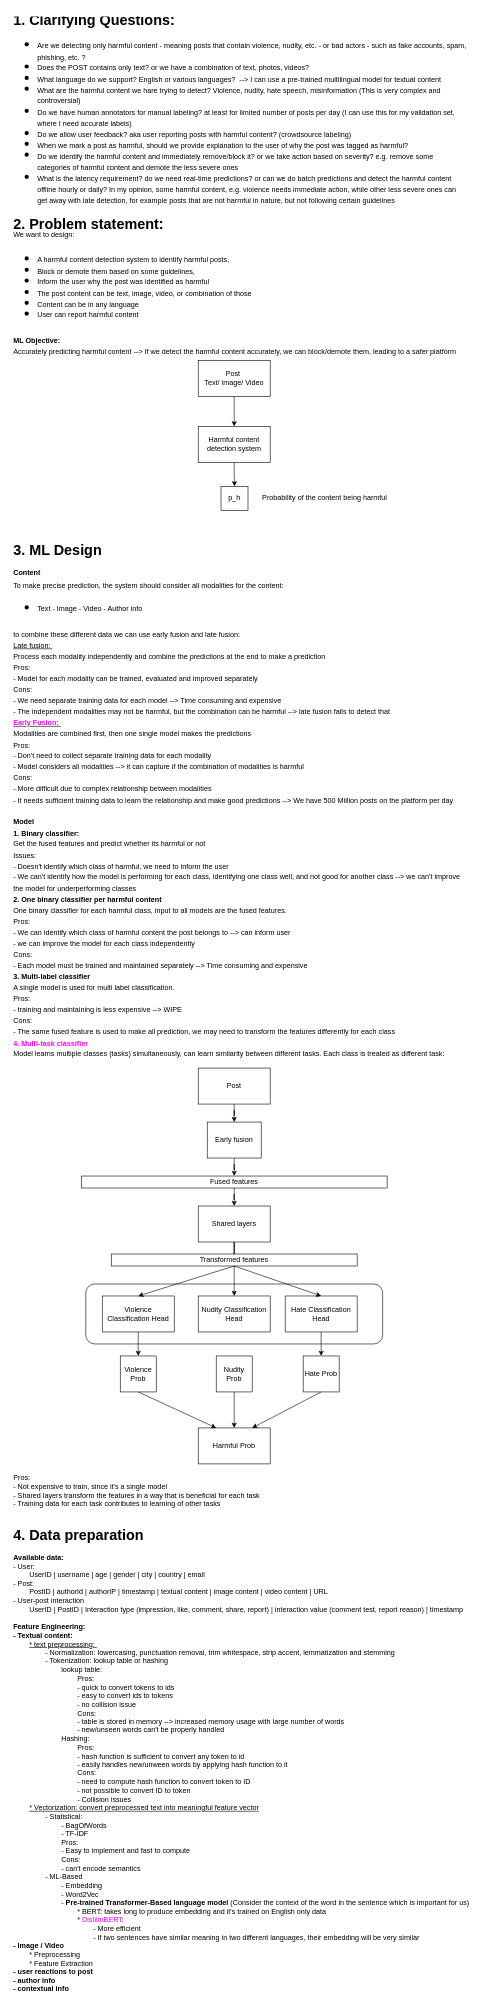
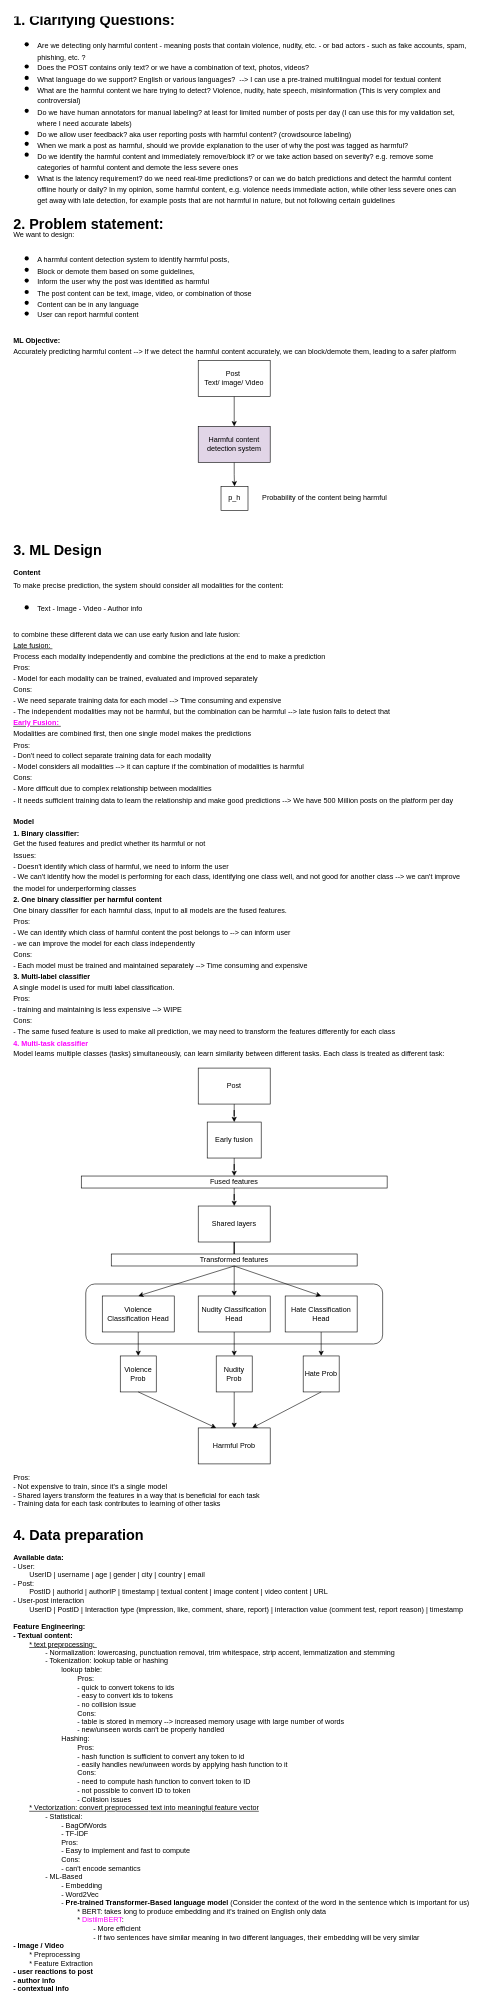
node "Harmful content detection system": fillcolor #ffffff -> #e1d5e7
edge "Nudity Classification Head" -> "Nudity Prob": added
